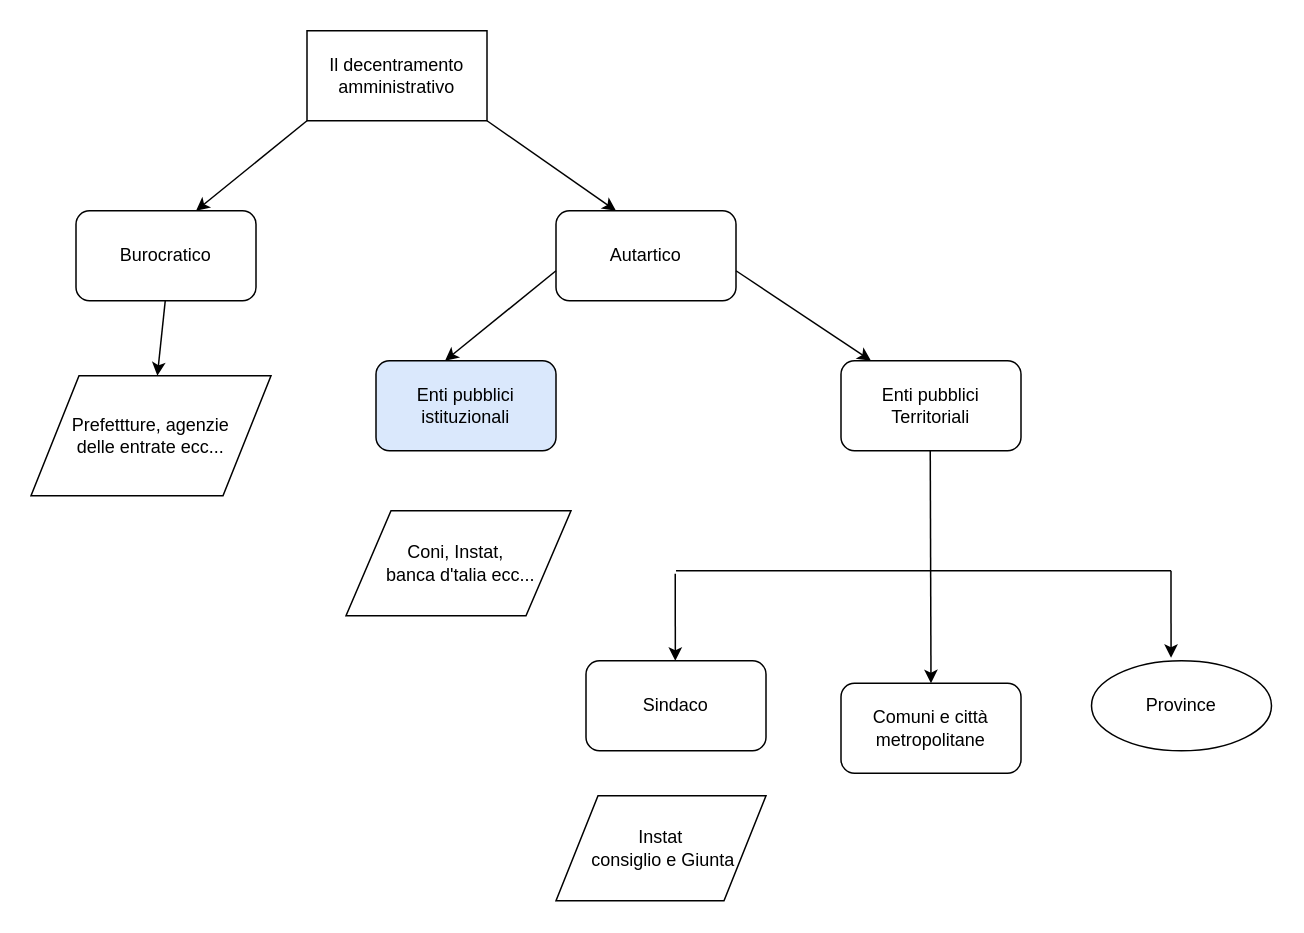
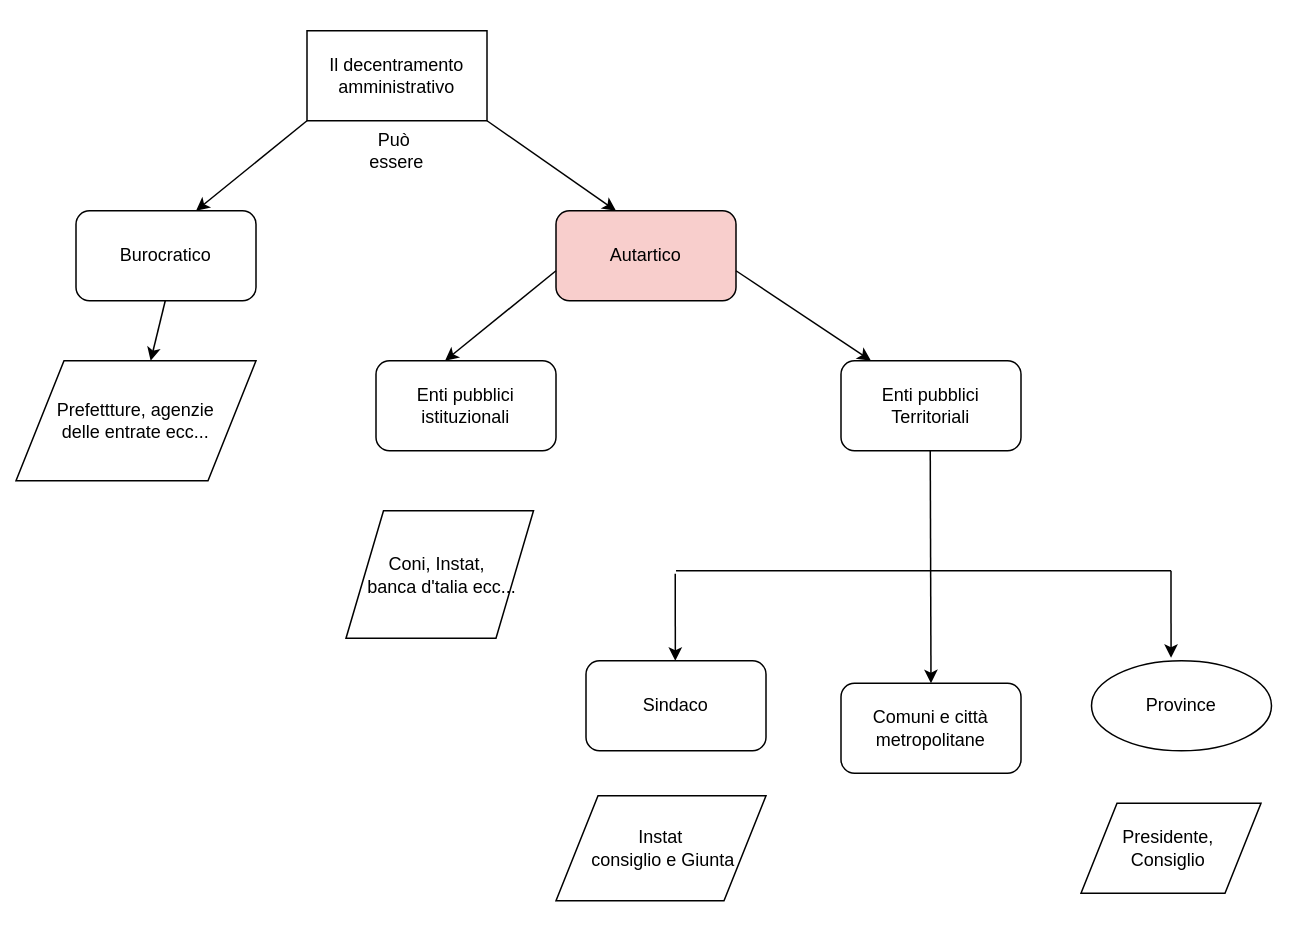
node "Può essere": added
node "Autartico": fillcolor #ffffff -> #f8cecc
node "Enti pubblici istituzionali": fillcolor #dae8fc -> #ffffff
node "Prefettture, agenzie delle entrate ecc...": moved (151, 436) -> (136, 421)
node "Coni, Instat, banca d'talia ecc...": size 225x105 -> 188x128
node "Presidente, Consiglio": added
